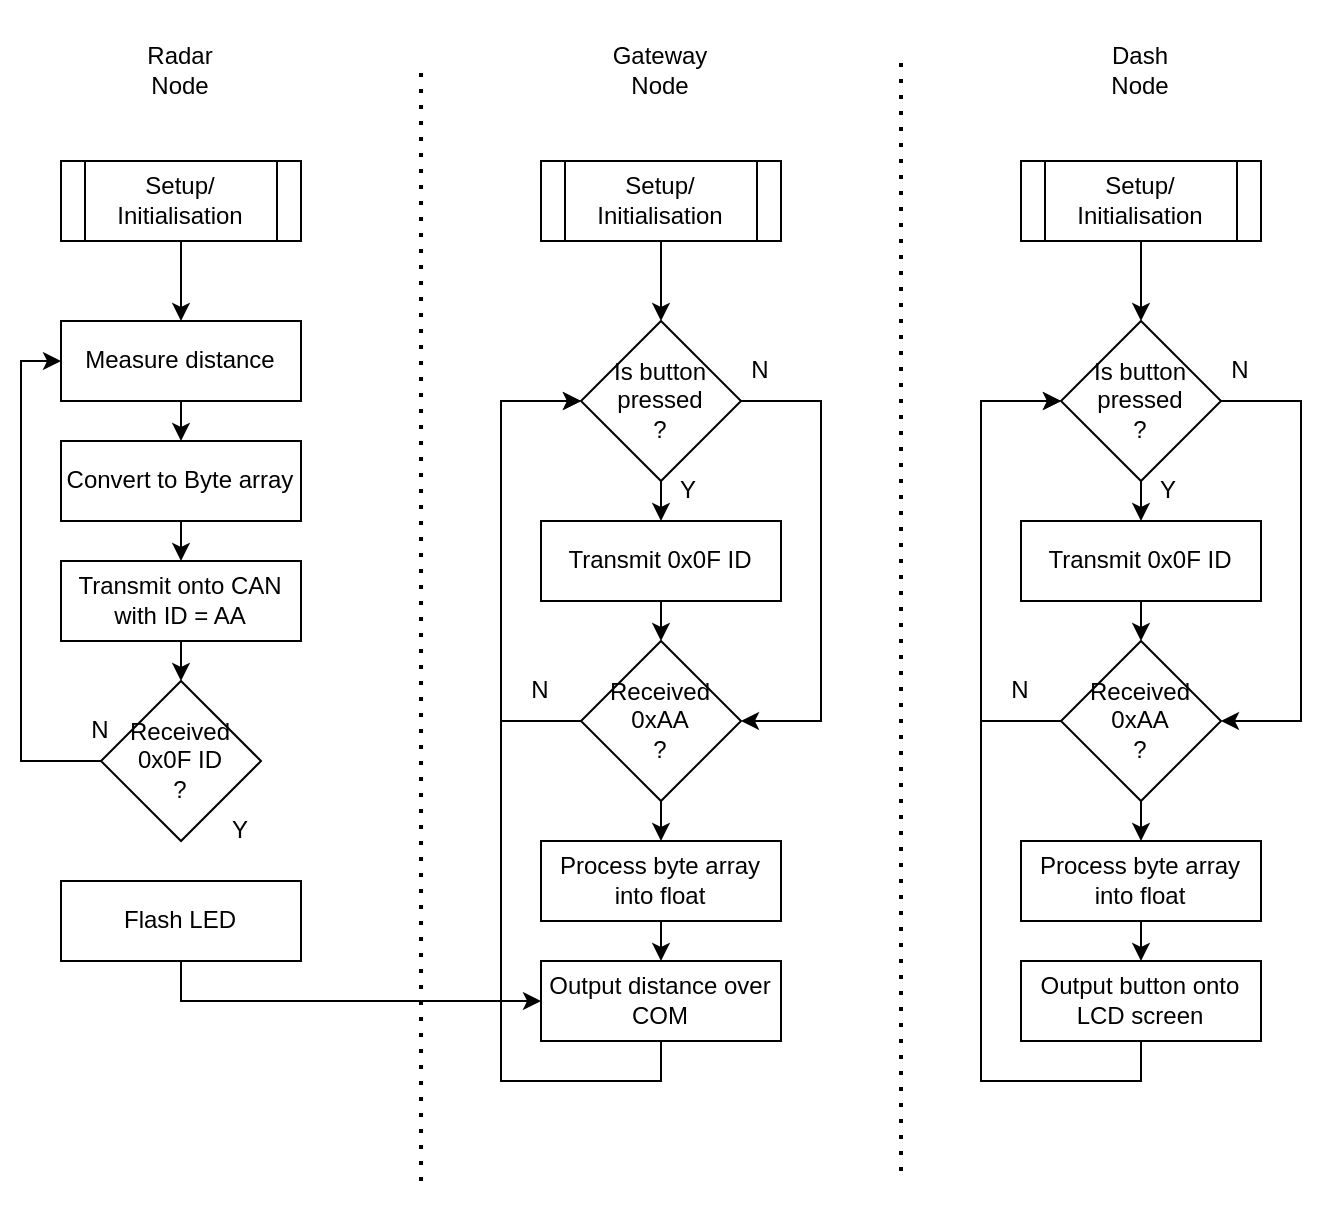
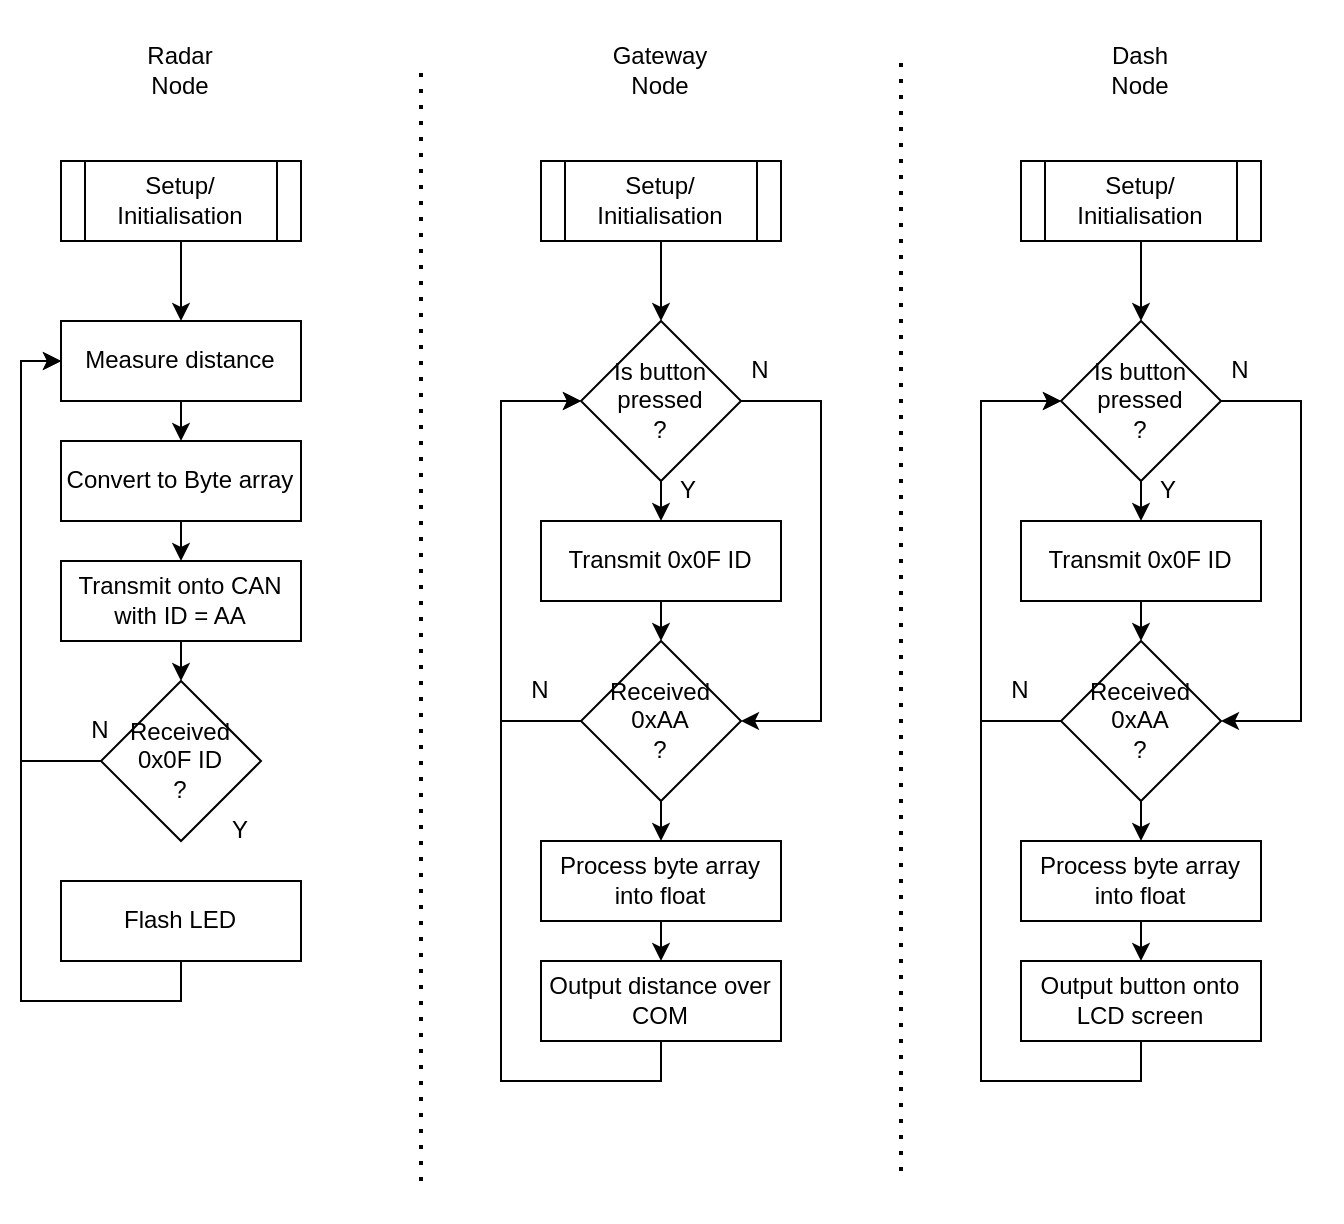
edge "Flash LED" -> "Output distance over COM": now "Flash LED" -> "Measure distance"
